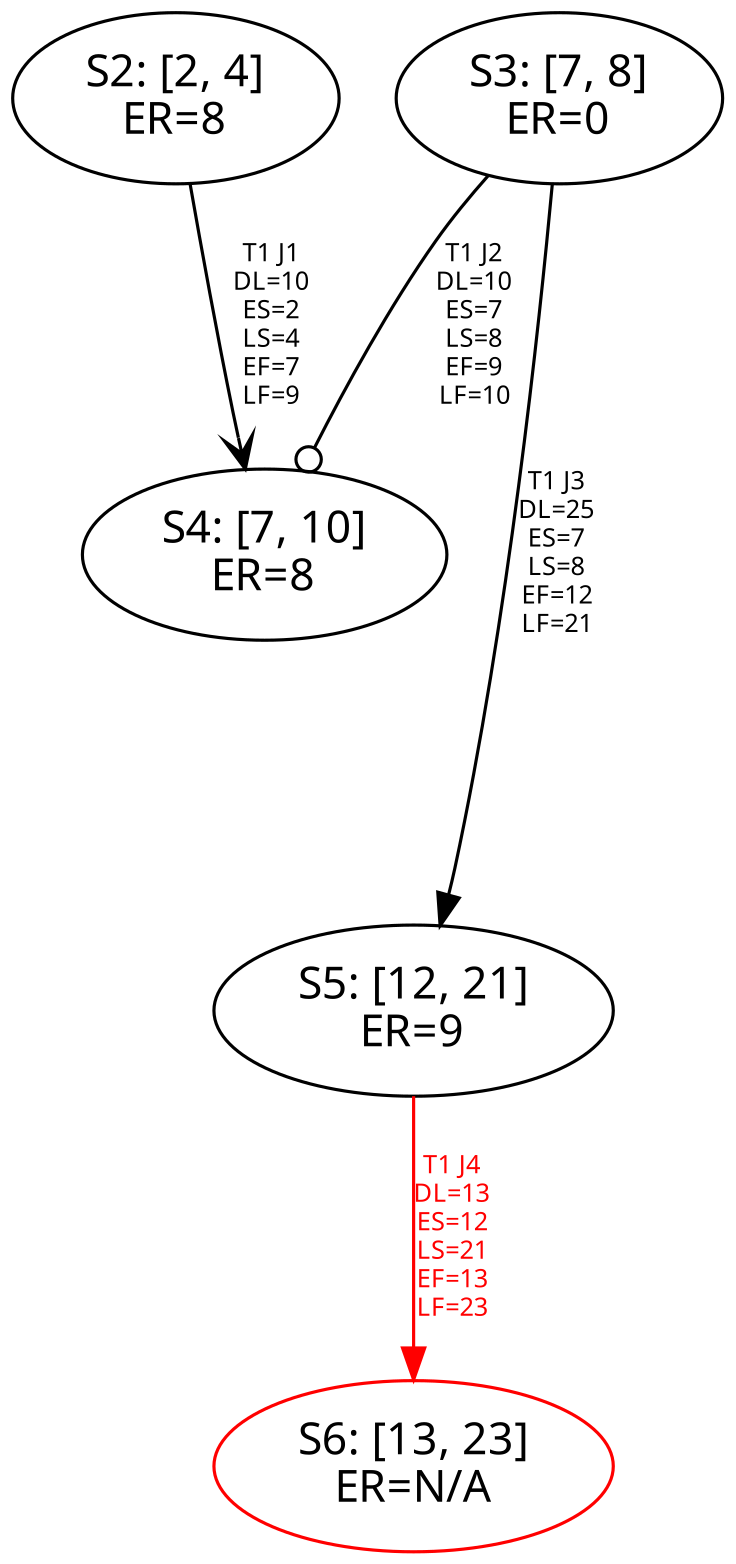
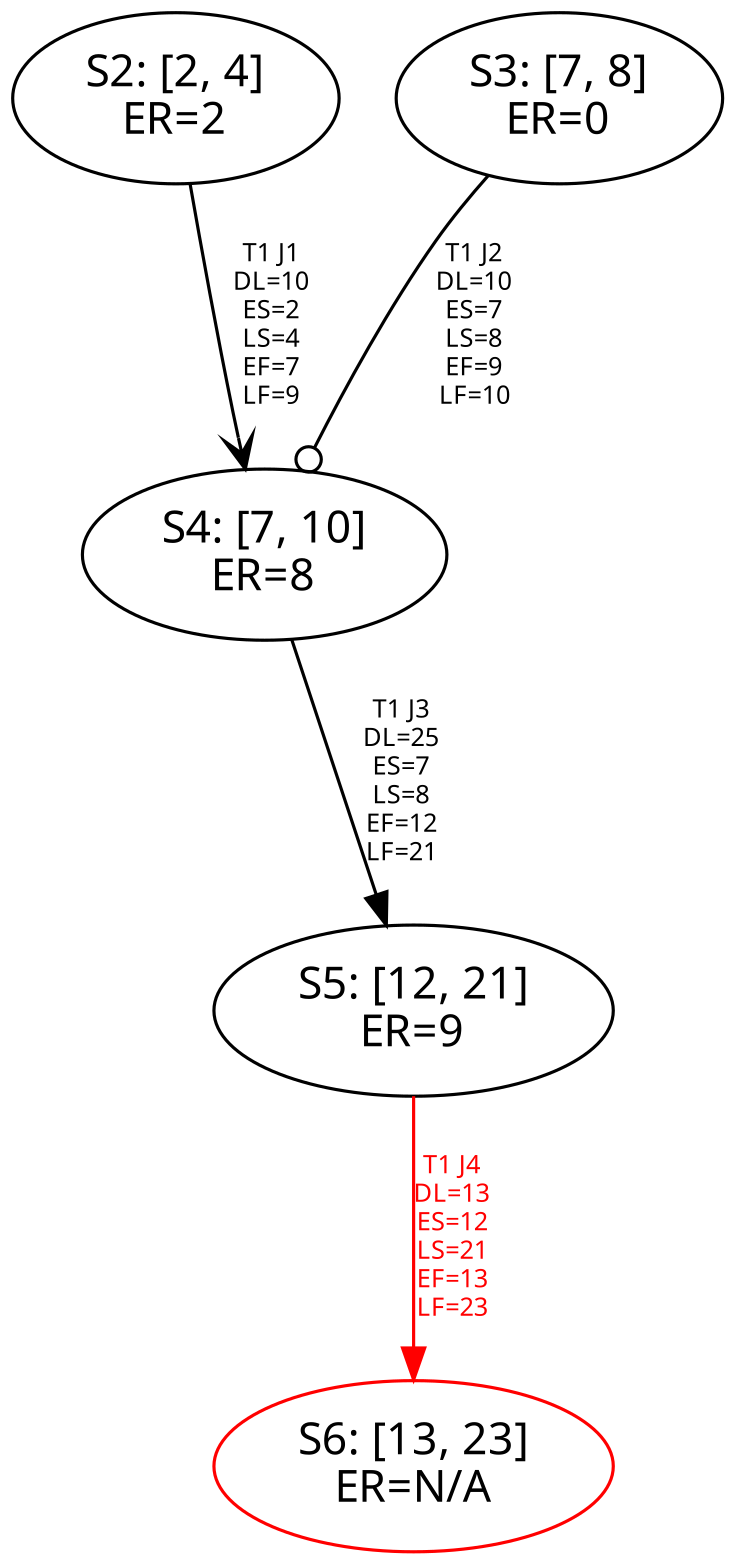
node "S2: [2, 4] ER=8": label "S2: [2, 4] ER=8" -> "S2: [2, 4] ER=2"
edge "S3: [7, 8] ER=0" -> "S5: [12, 21] ER=9": now "S4: [7, 10] ER=8" -> "S5: [12, 21] ER=9"
